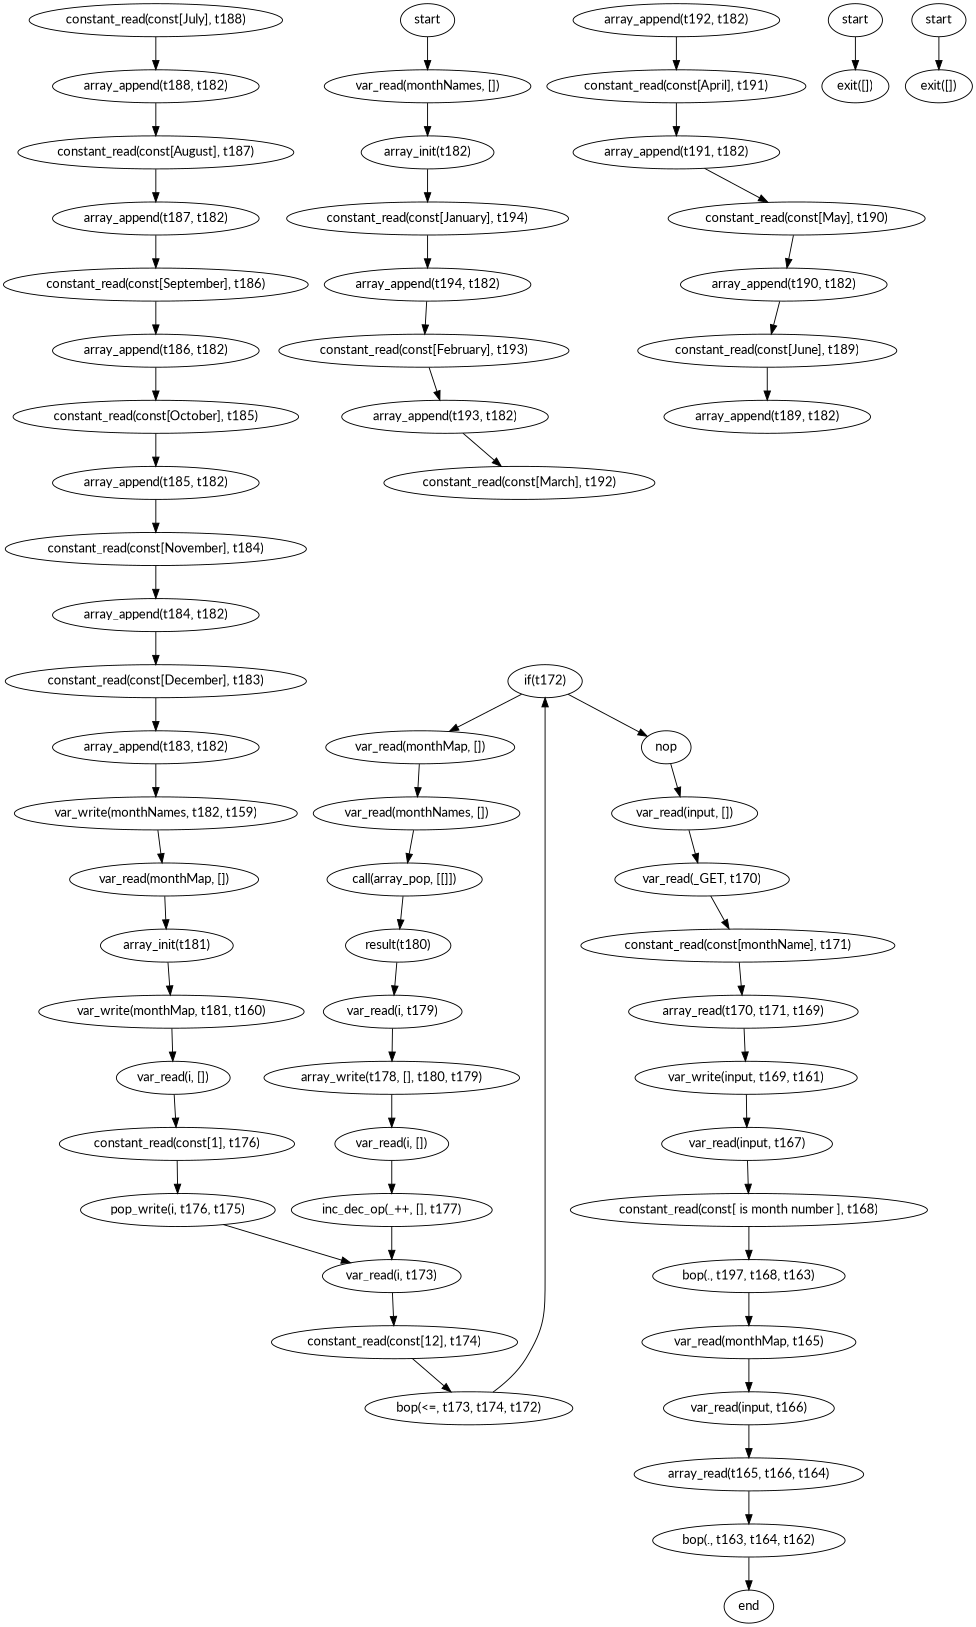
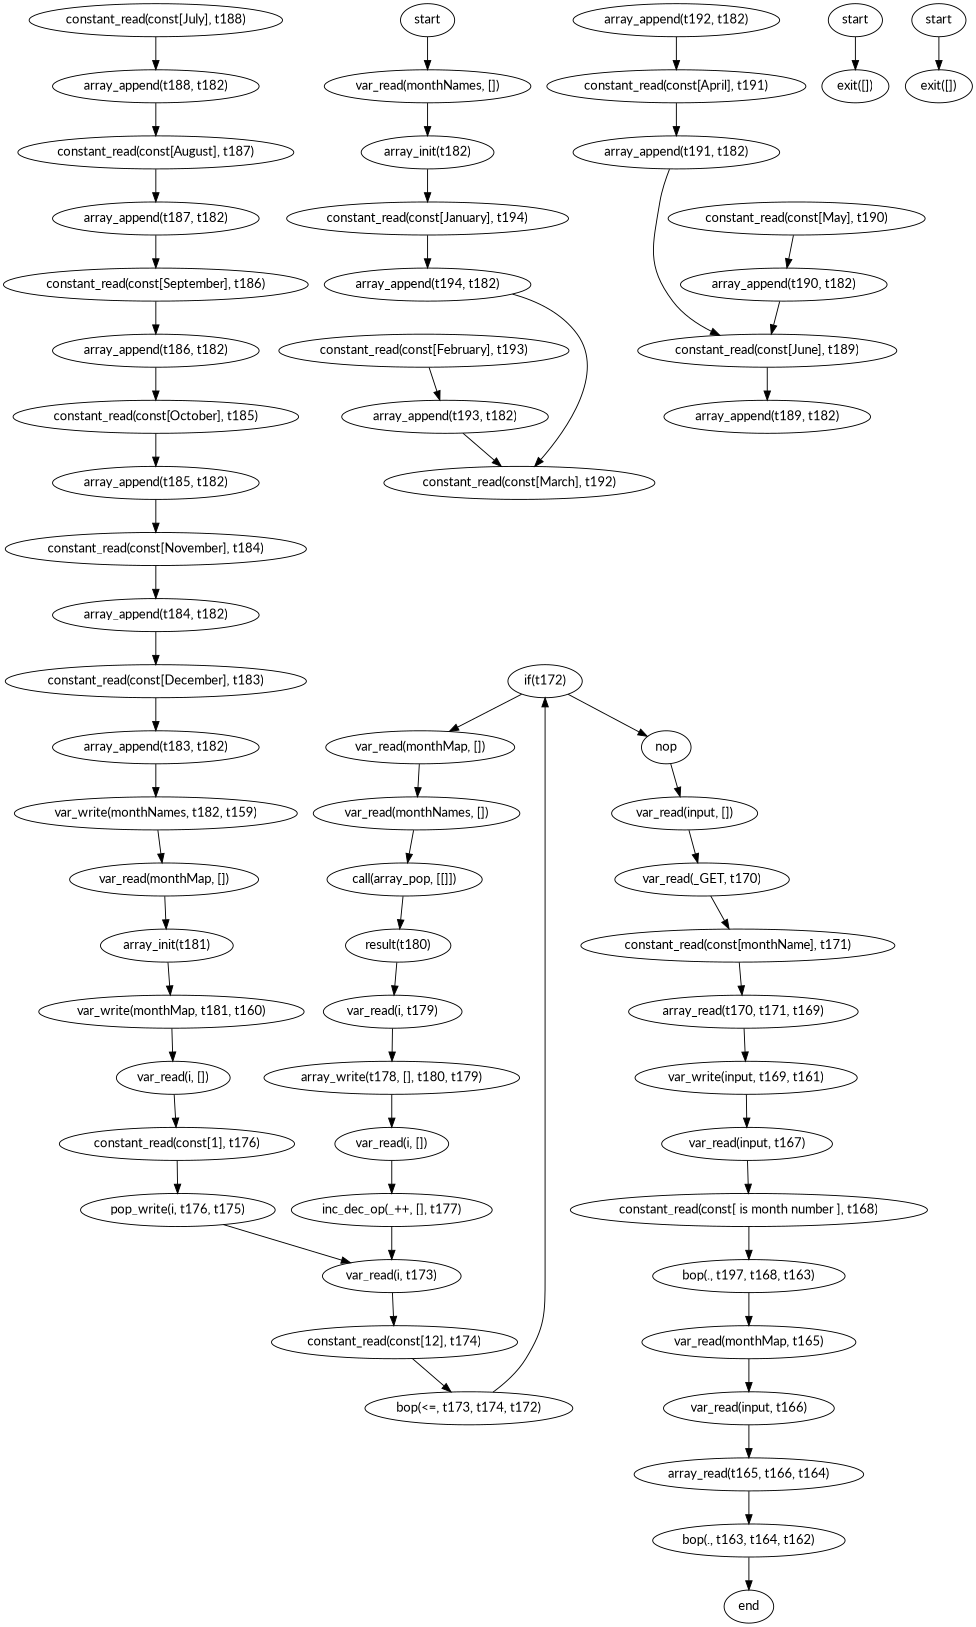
edge "array_append(t191, t182)" -> "constant_read(const[May], t190)": now "array_append(t191, t182)" -> "constant_read(const[June], t189)"
edge "array_append(t194, t182)" -> "constant_read(const[February], t193)": now "array_append(t194, t182)" -> "constant_read(const[March], t192)"
